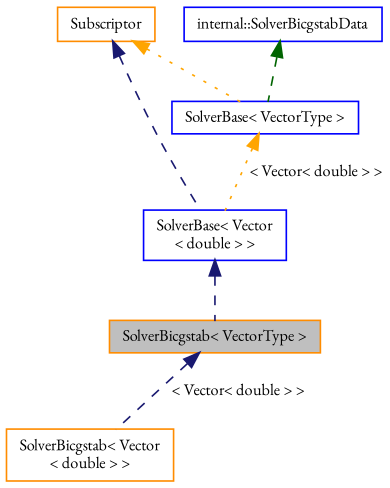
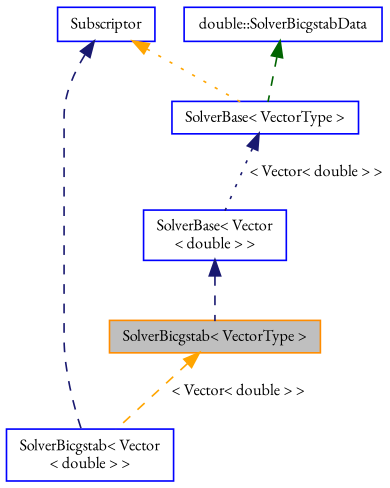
node "Subscriptor": color darkorange -> blue
node "internal::SolverBicgstabData": label "internal::SolverBicgstabData" -> "double::SolverBicgstabData"
edge "SolverBase< Vector < double > >" -> "Subscriptor": now "SolverBicgstab< Vector < double > >" -> "Subscriptor"
edge "SolverBase< Vector < double > >" -> "SolverBase< VectorType >": color orange -> midnightblue
edge "SolverBicgstab< Vector < double > >" -> "SolverBicgstab< VectorType >": color midnightblue -> orange
node "SolverBicgstab< Vector < double > >": color darkorange -> blue
